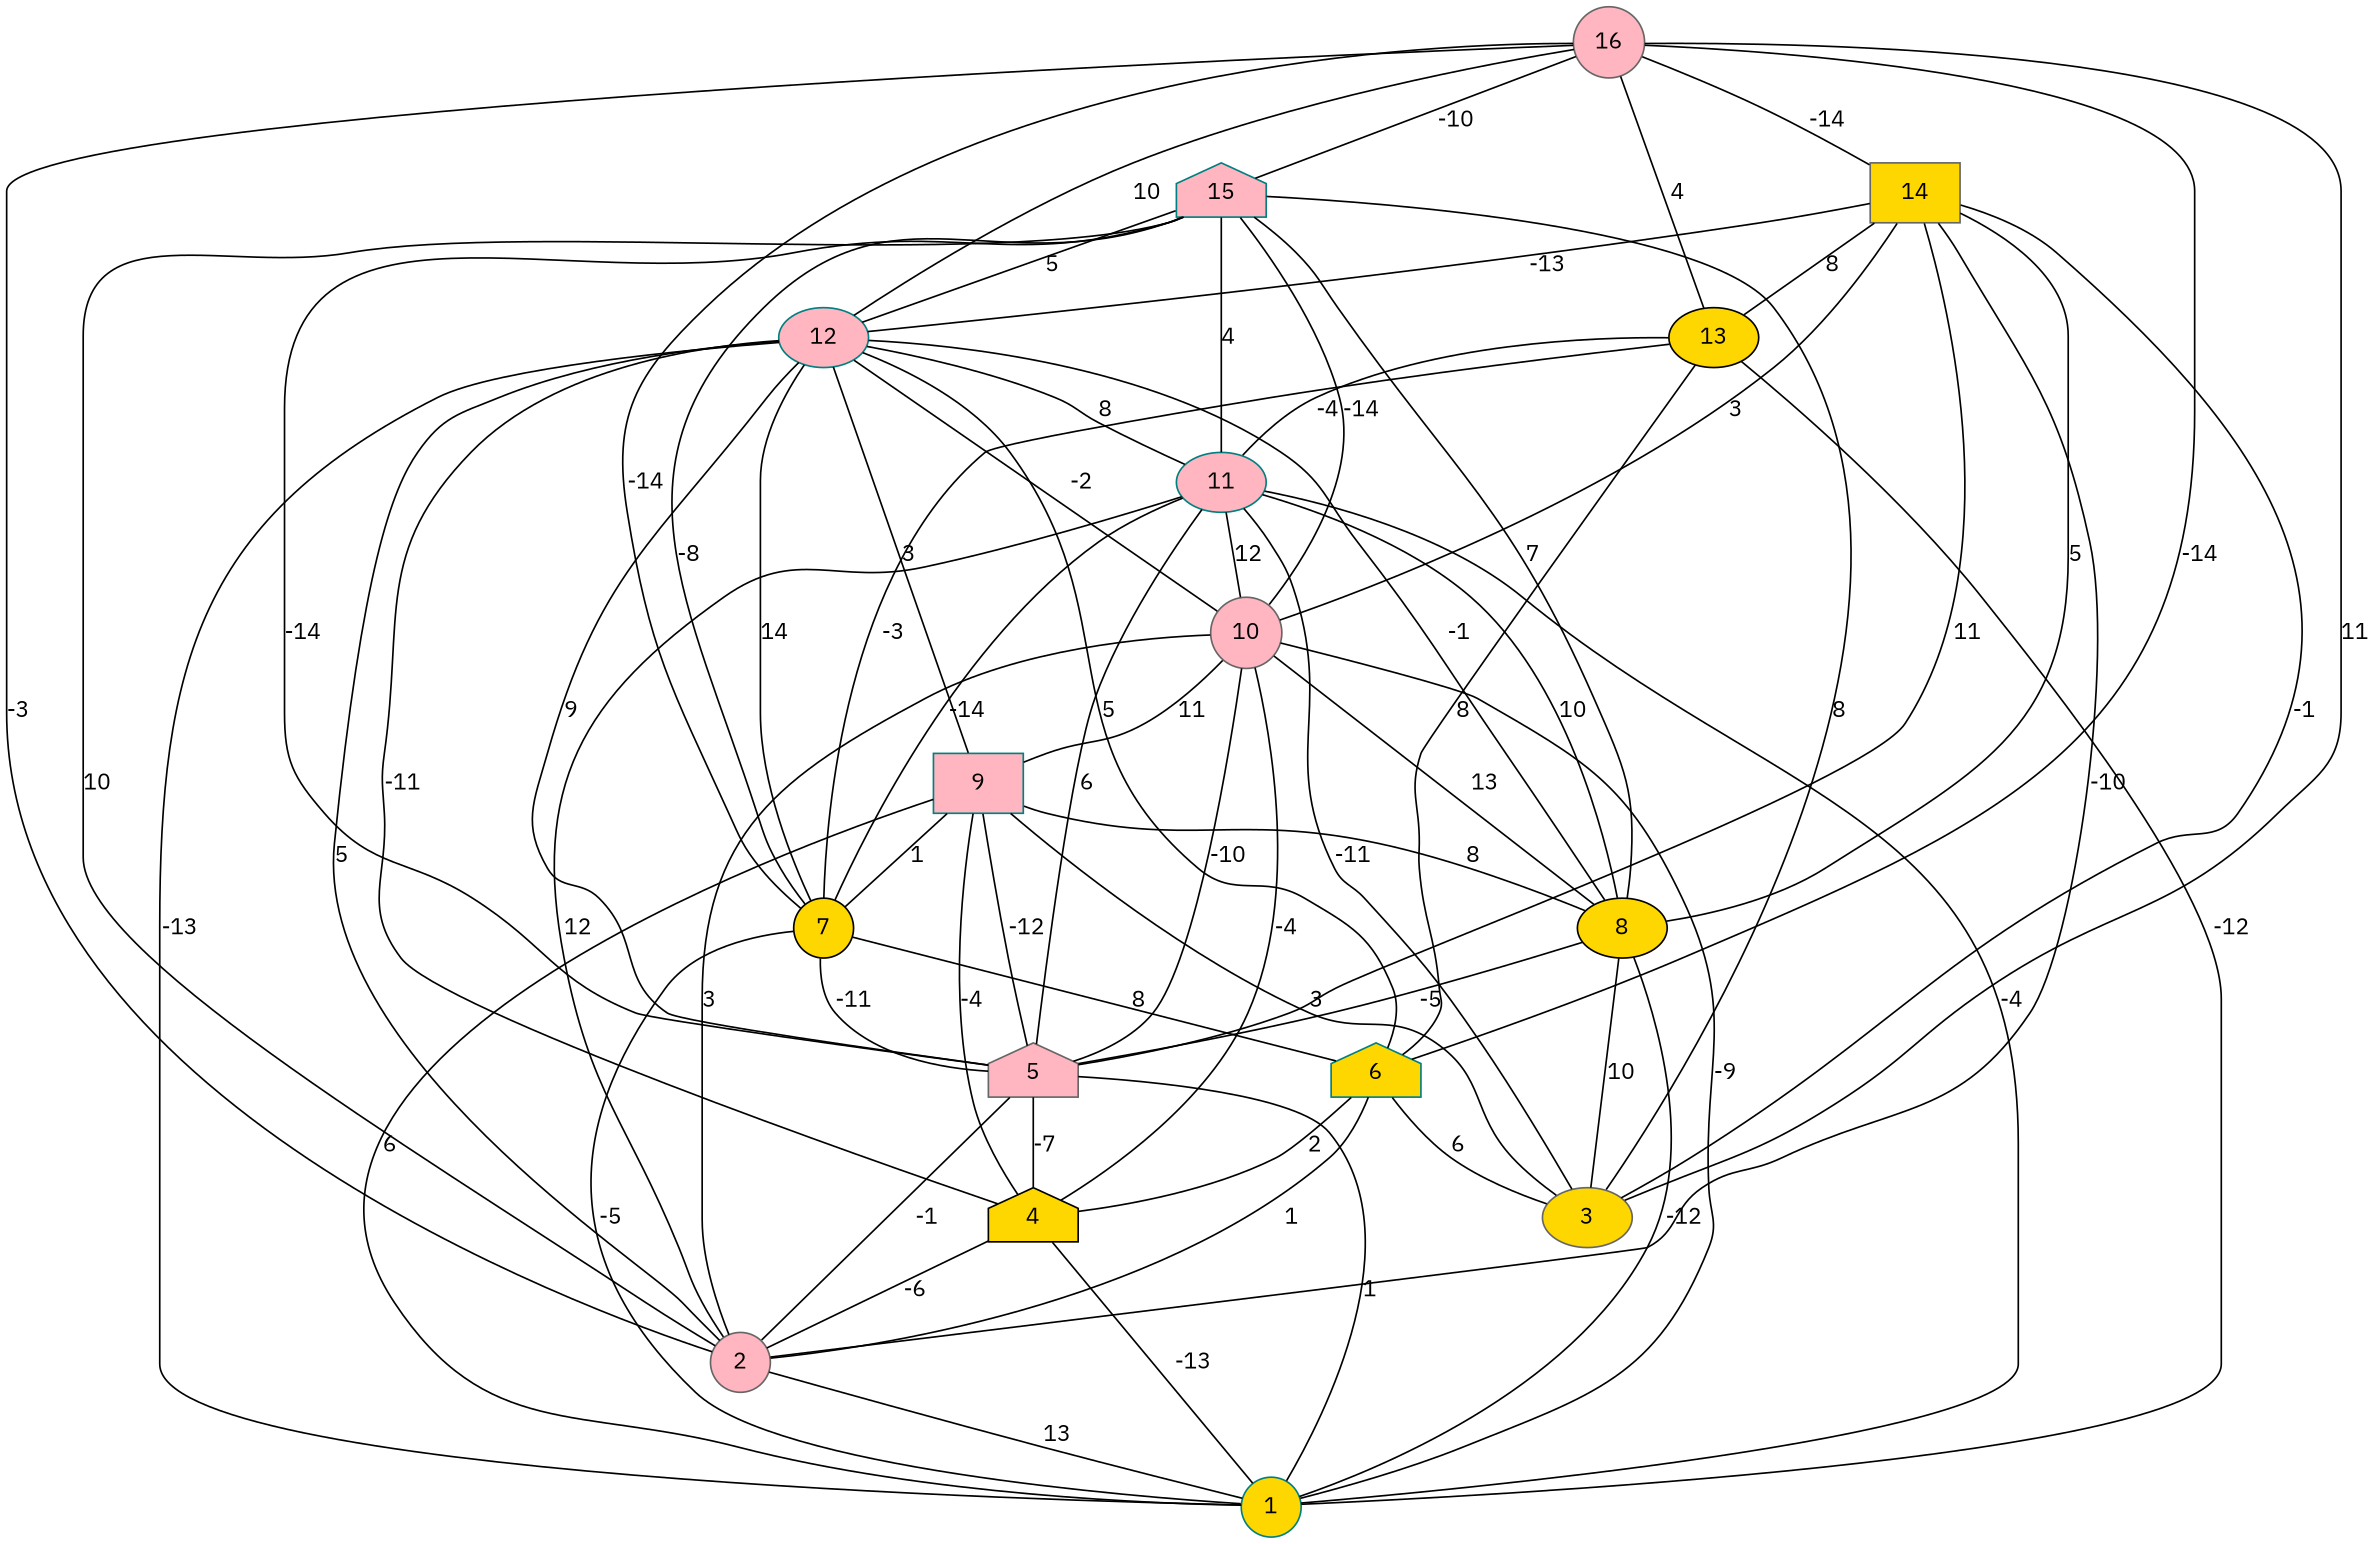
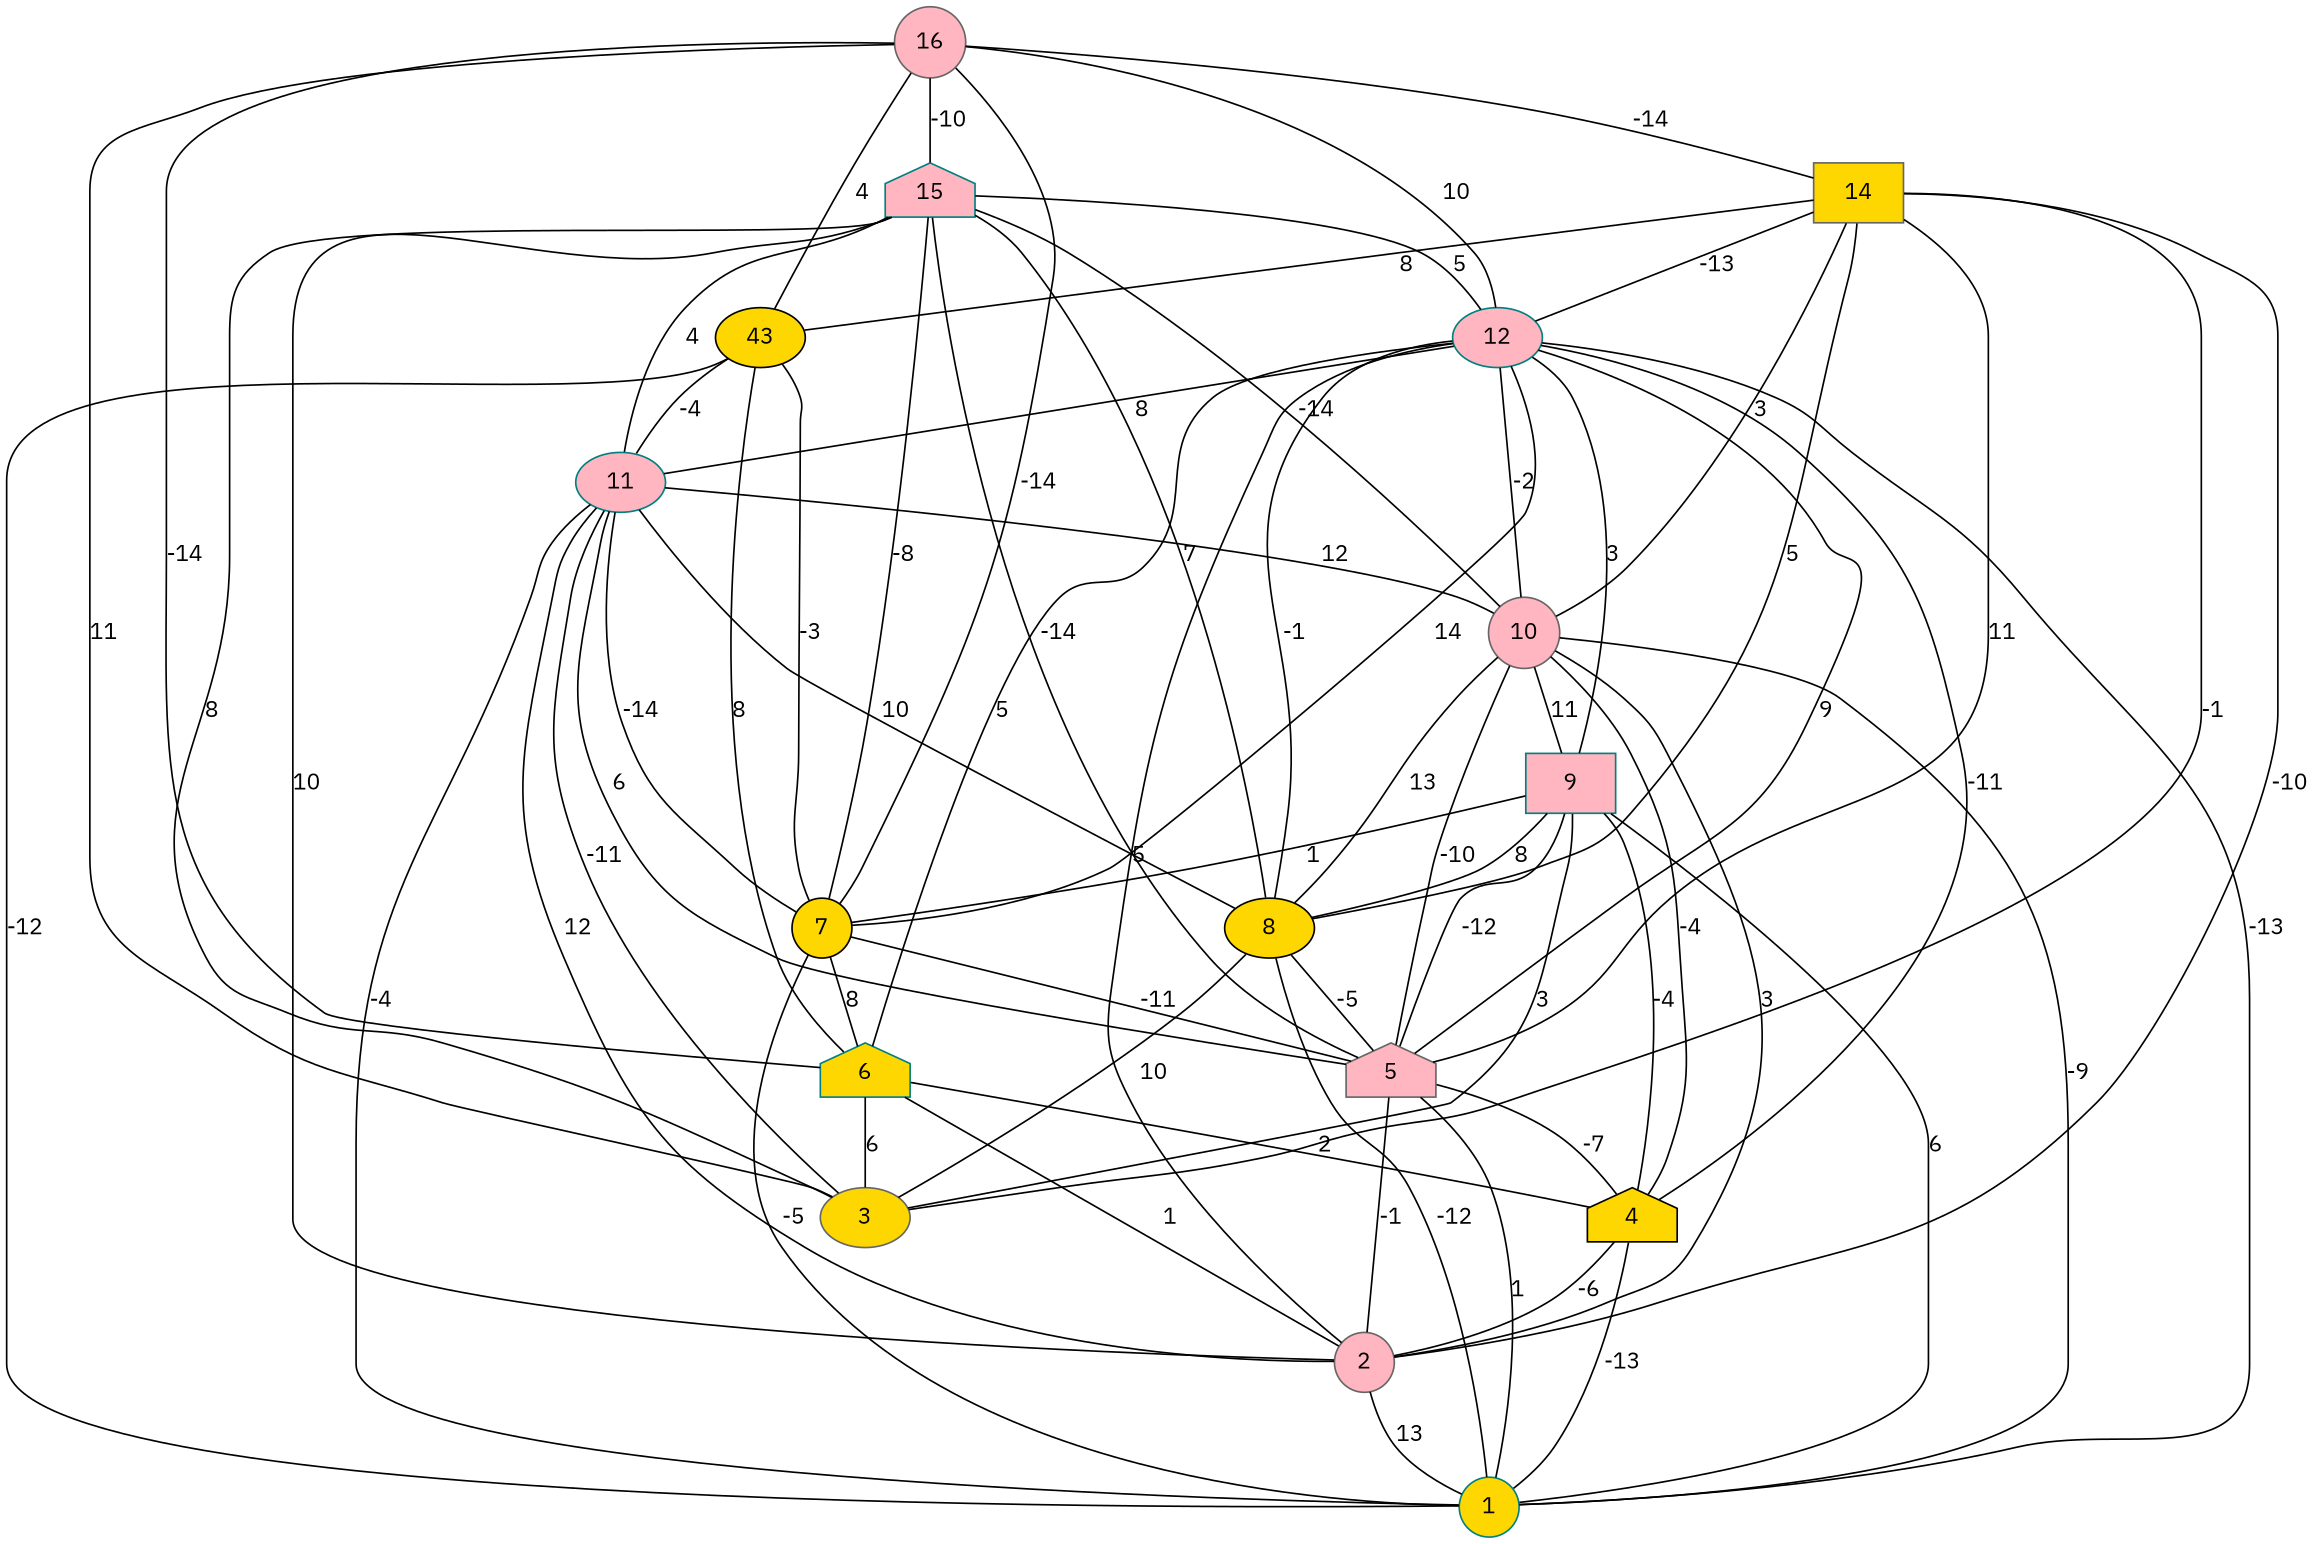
edge "16" -- "2": removed, label "-3"
node "13": label "13" -> "43"
